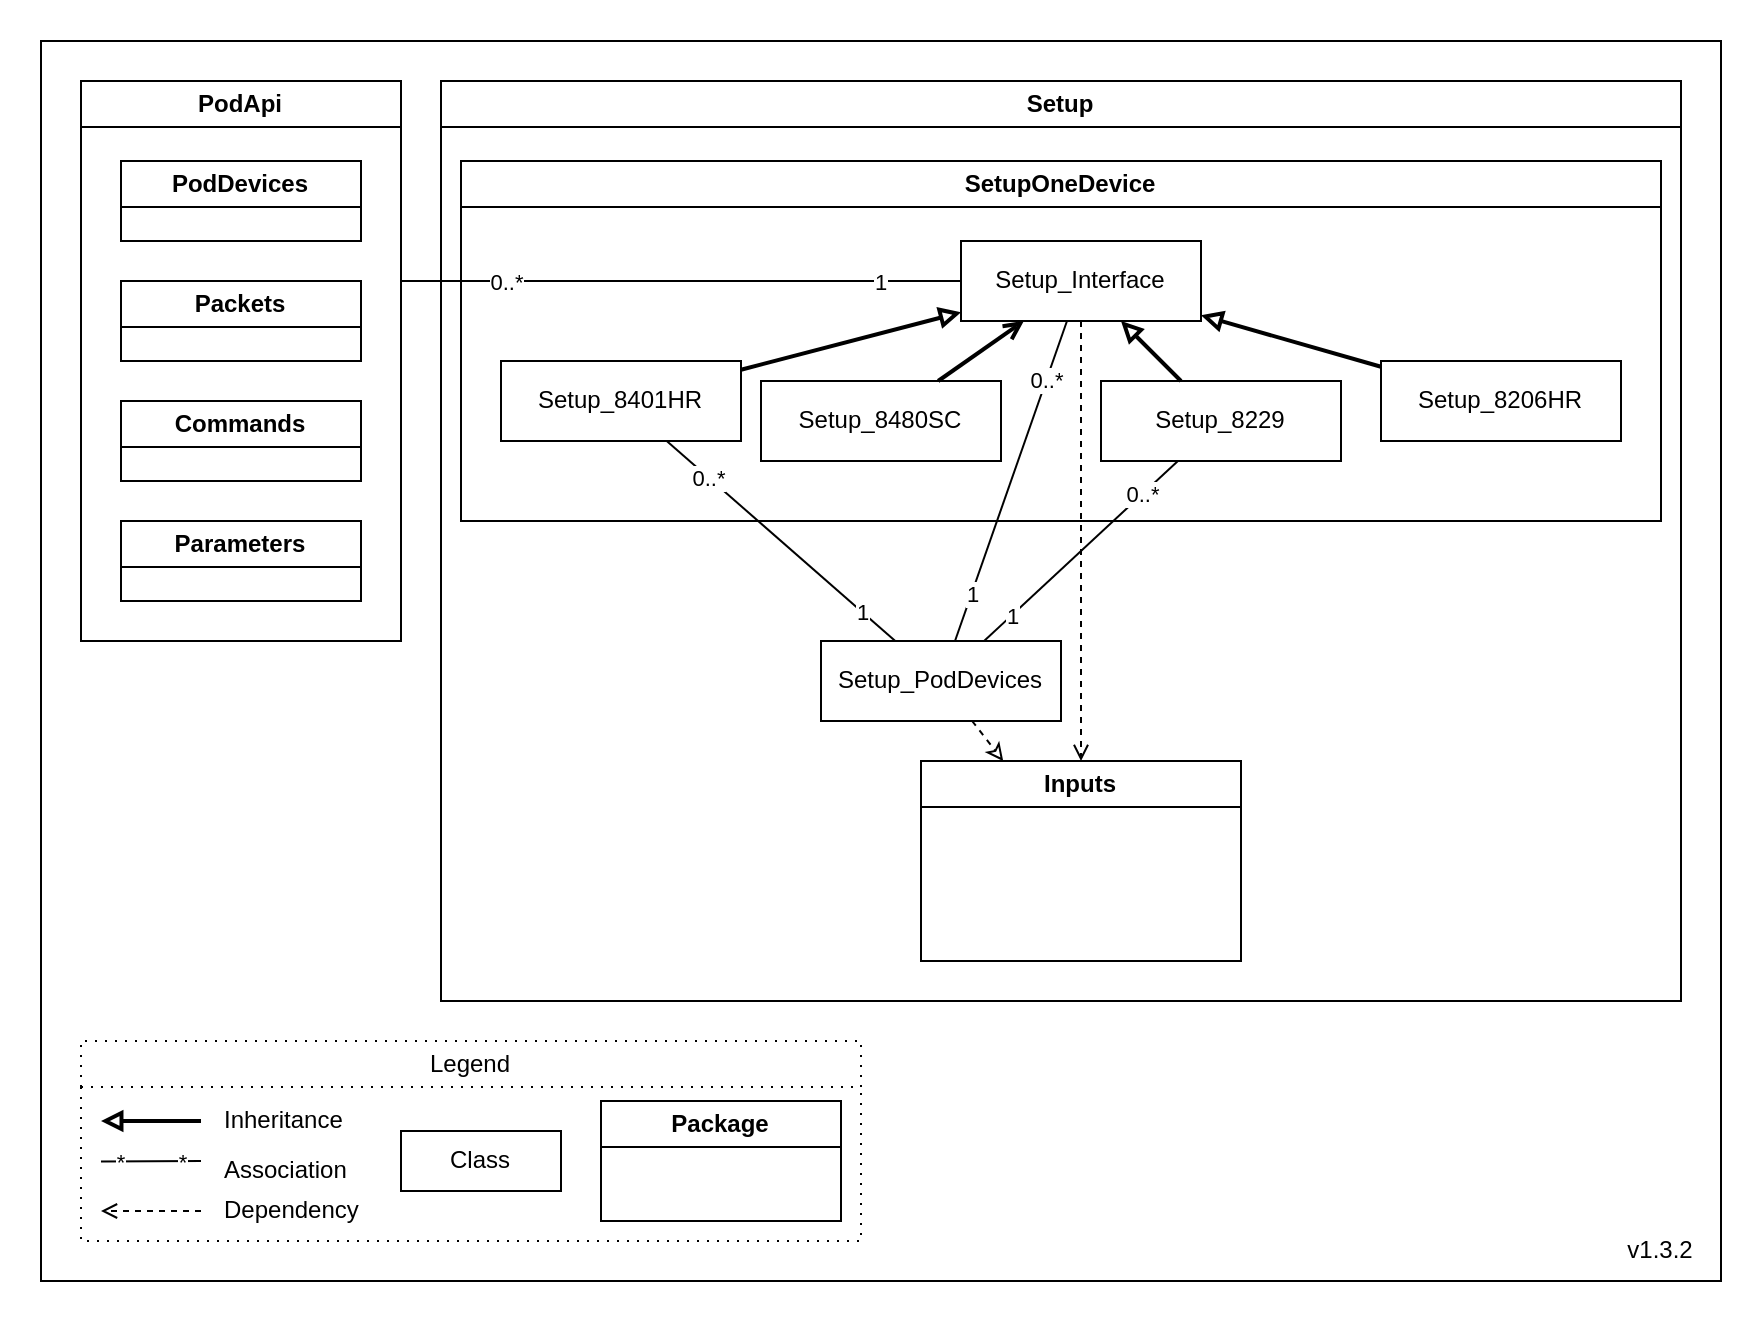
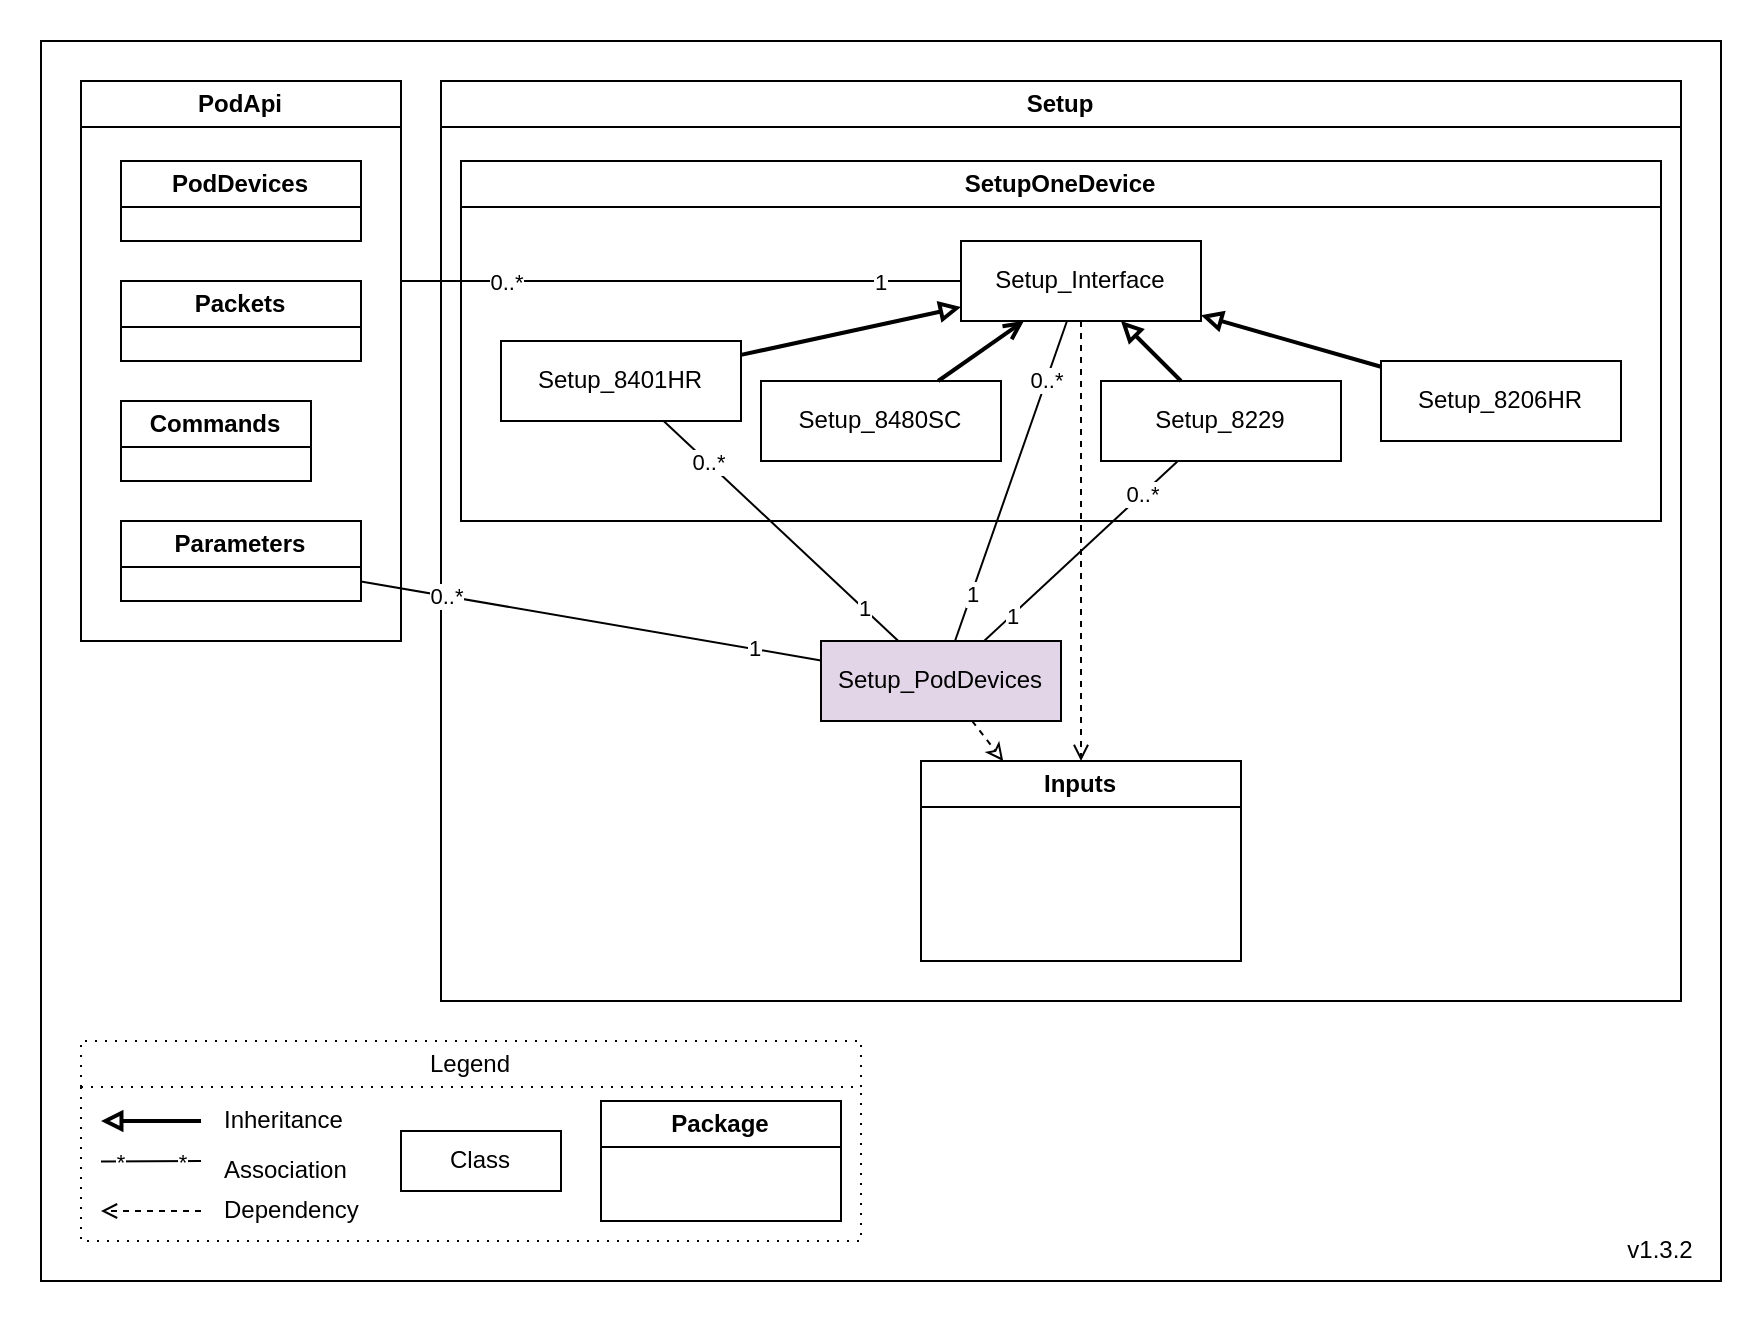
node "Setup_8401HR": moved (621, 401) -> (621, 381)
node "Commands": size 240x80 -> 190x80
edge "Parameters" -- "Setup_PodDevices": added, labels "0..*", "1"
node "Setup_PodDevices": fillcolor #ffffff -> #e1d5e7
